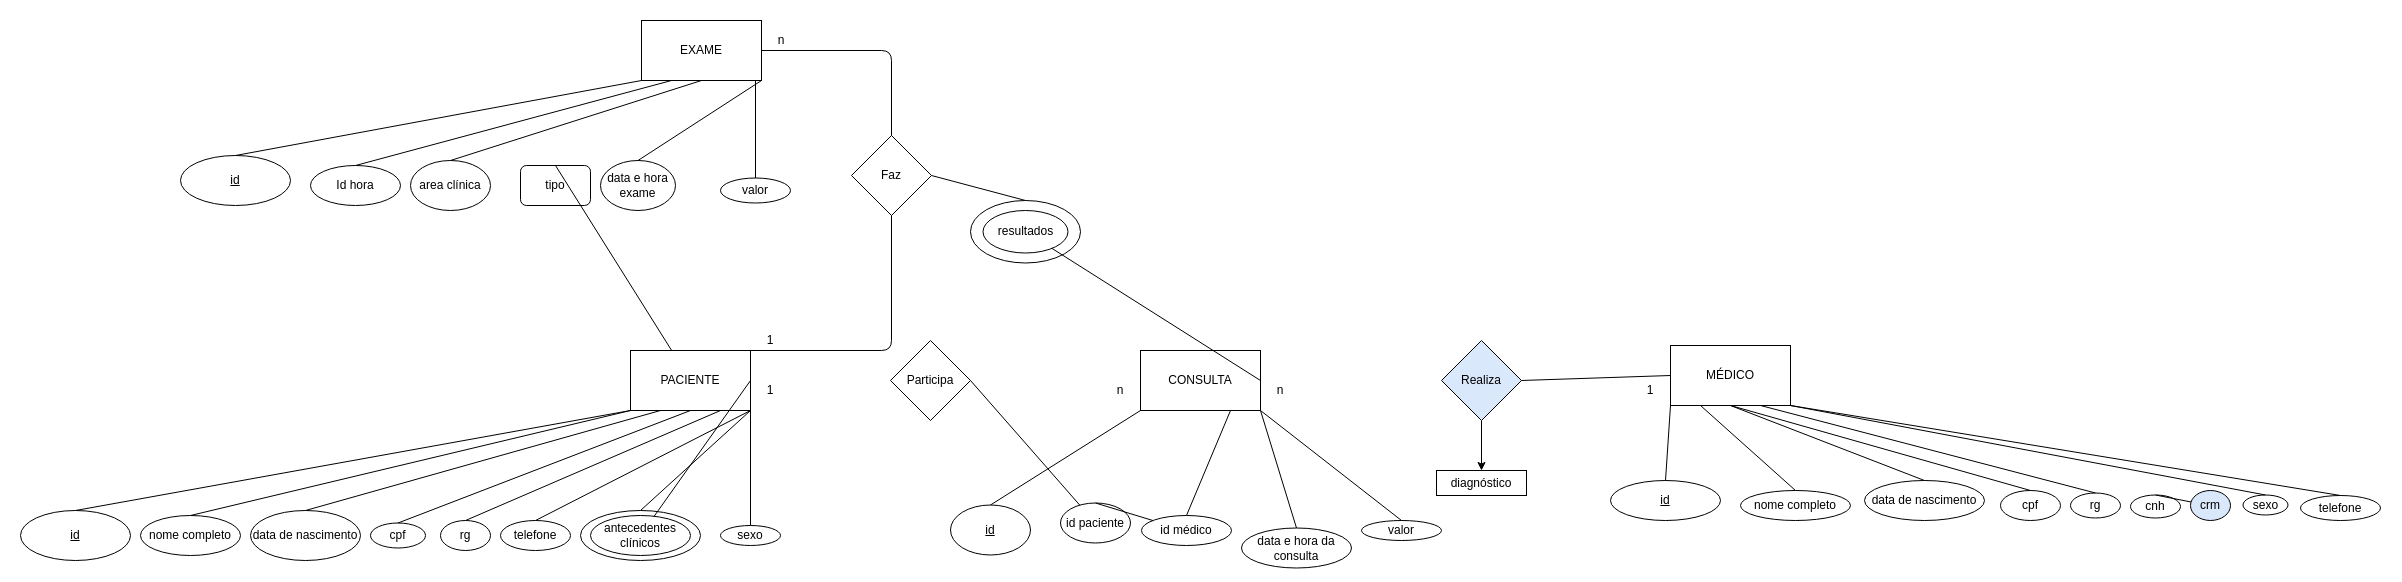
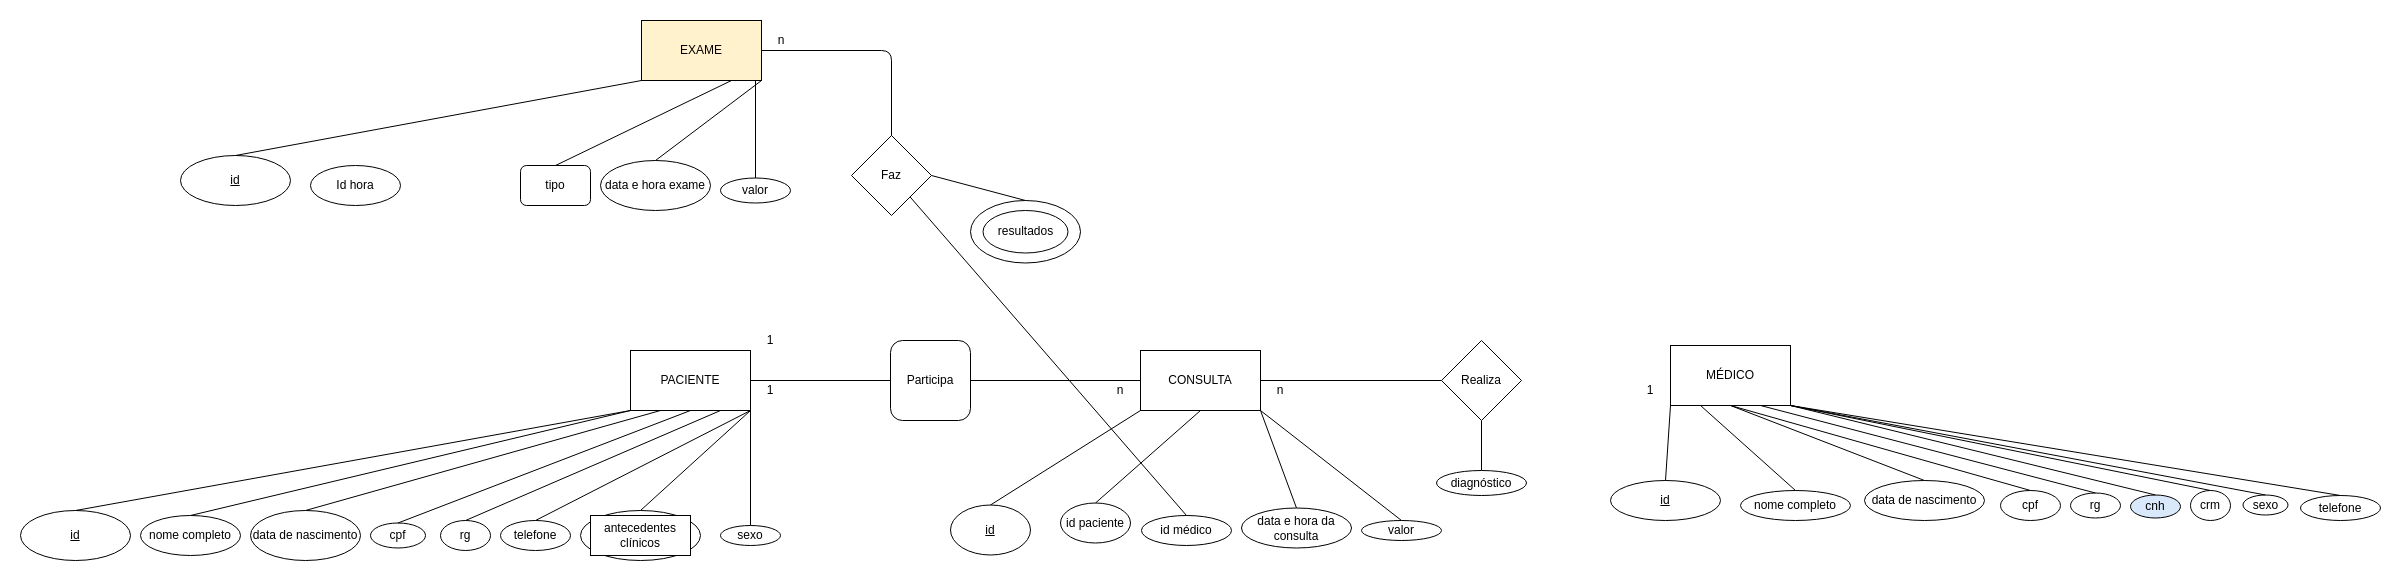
node "EXAME": fillcolor #ffffff -> #fff2cc
edge "EXAME" -- "area clínica": removed
edge "EXAME" -- "Id hora": removed
node "area clínica": removed
node "data e hora exame": size 75x50 -> 110x50
edge "tipo" -- "PACIENTE": now "tipo" -- "EXAME"
edge "resultados" -- "CONSULTA": now "Realiza" -- "CONSULTA"
edge "Faz" -- "PACIENTE": removed
edge "MÉDICO" -- "Realiza": removed
node "Participa": shape diamond -> rounded rectangle
node "Realiza": fillcolor #dae8fc -> #ffffff
edge "PACIENTE" -- "antecedentes clínicos": now "PACIENTE" -- "Participa"
edge "Participa" -- "id paciente": now "Participa" -- "CONSULTA"
edge "MÉDICO" -- "crm": added
edge "Realiza" -> "diagnóstico": arrowhead classic -> none
edge "CONSULTA" -- "id médico": now "Faz" -- "id médico"
node "diagnóstico": shape rectangle -> ellipse
edge "crm" -- "cnh": now "MÉDICO" -- "cnh"
node "crm": fillcolor #dae8fc -> #ffffff
node "cnh": fillcolor #ffffff -> #dae8fc
edge "id paciente" -- "id médico": now "id paciente" -- "CONSULTA"
node "antecedentes clínicos": shape ellipse -> rectangle
node "data e hora da consulta": moved (1297, 548) -> (1297, 528)
